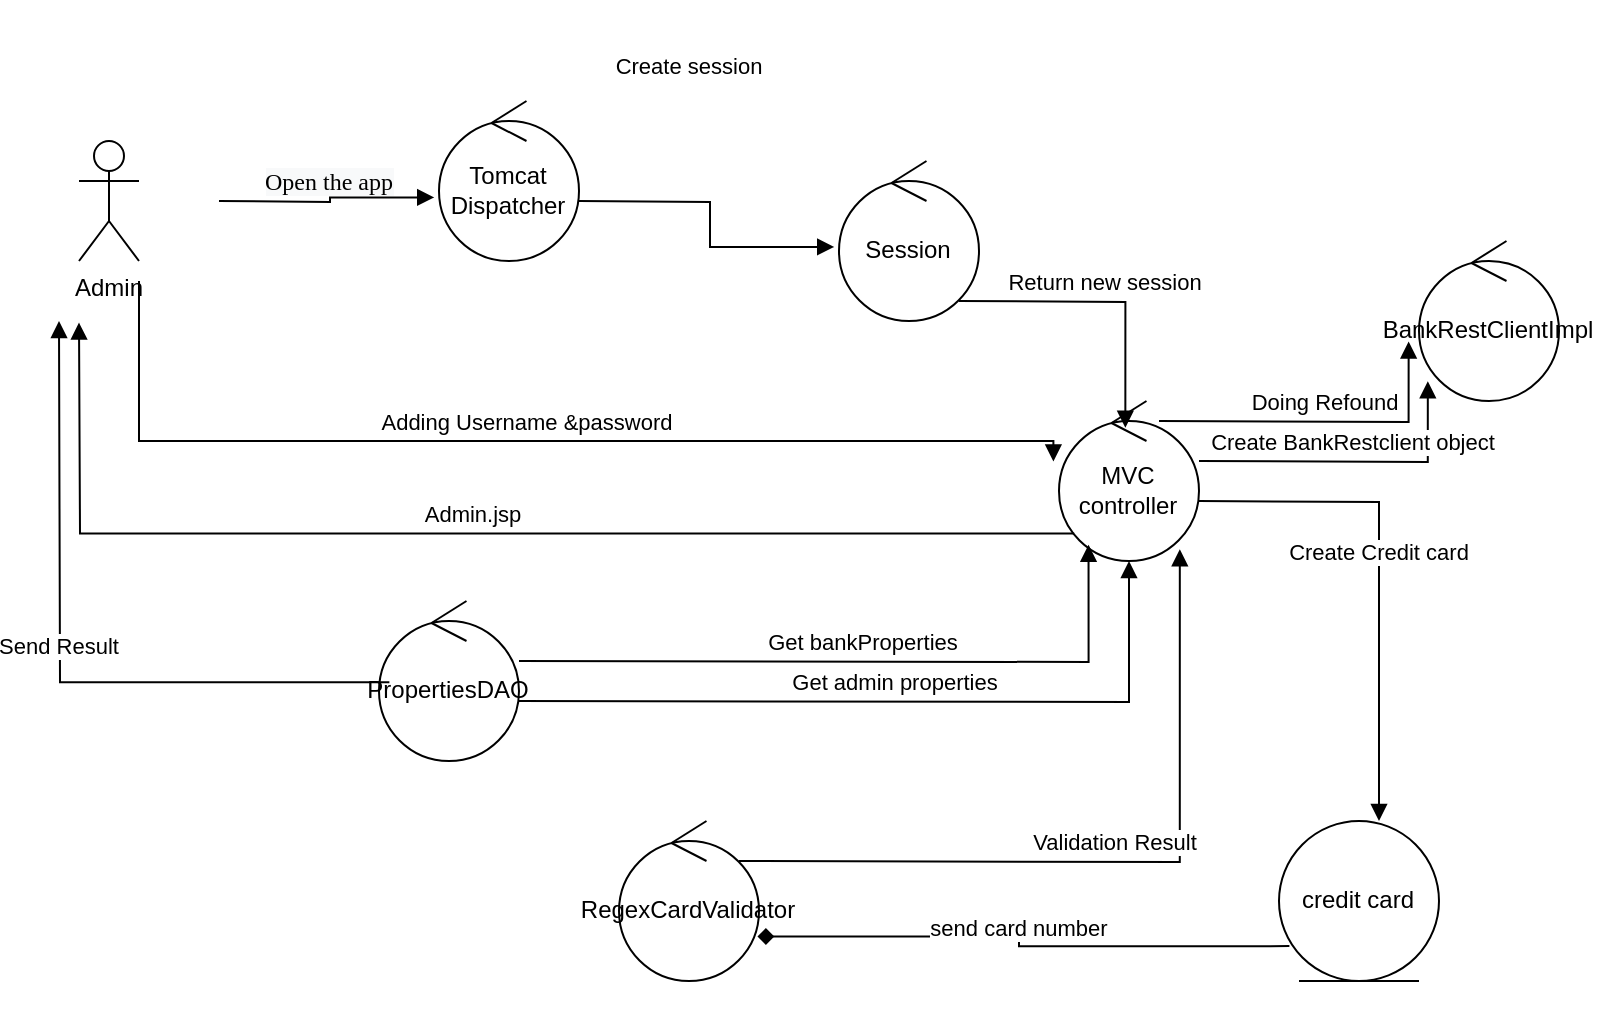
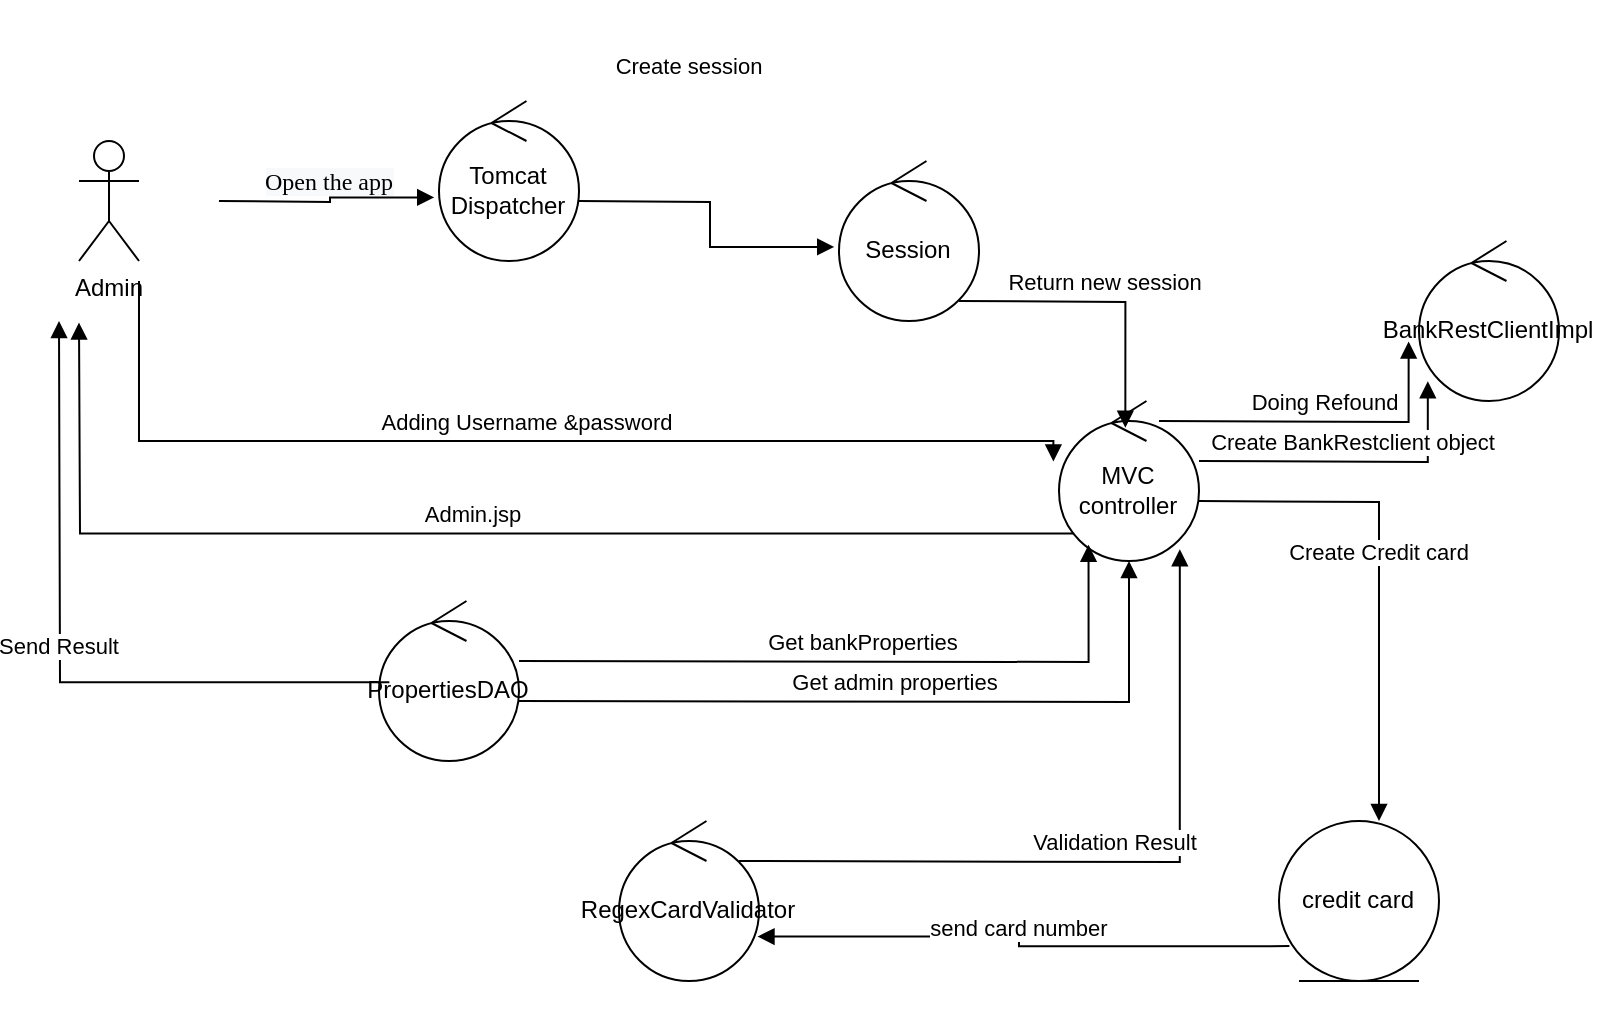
edge "credit card" -> "RegexCardValidator": arrowhead diamond -> block
